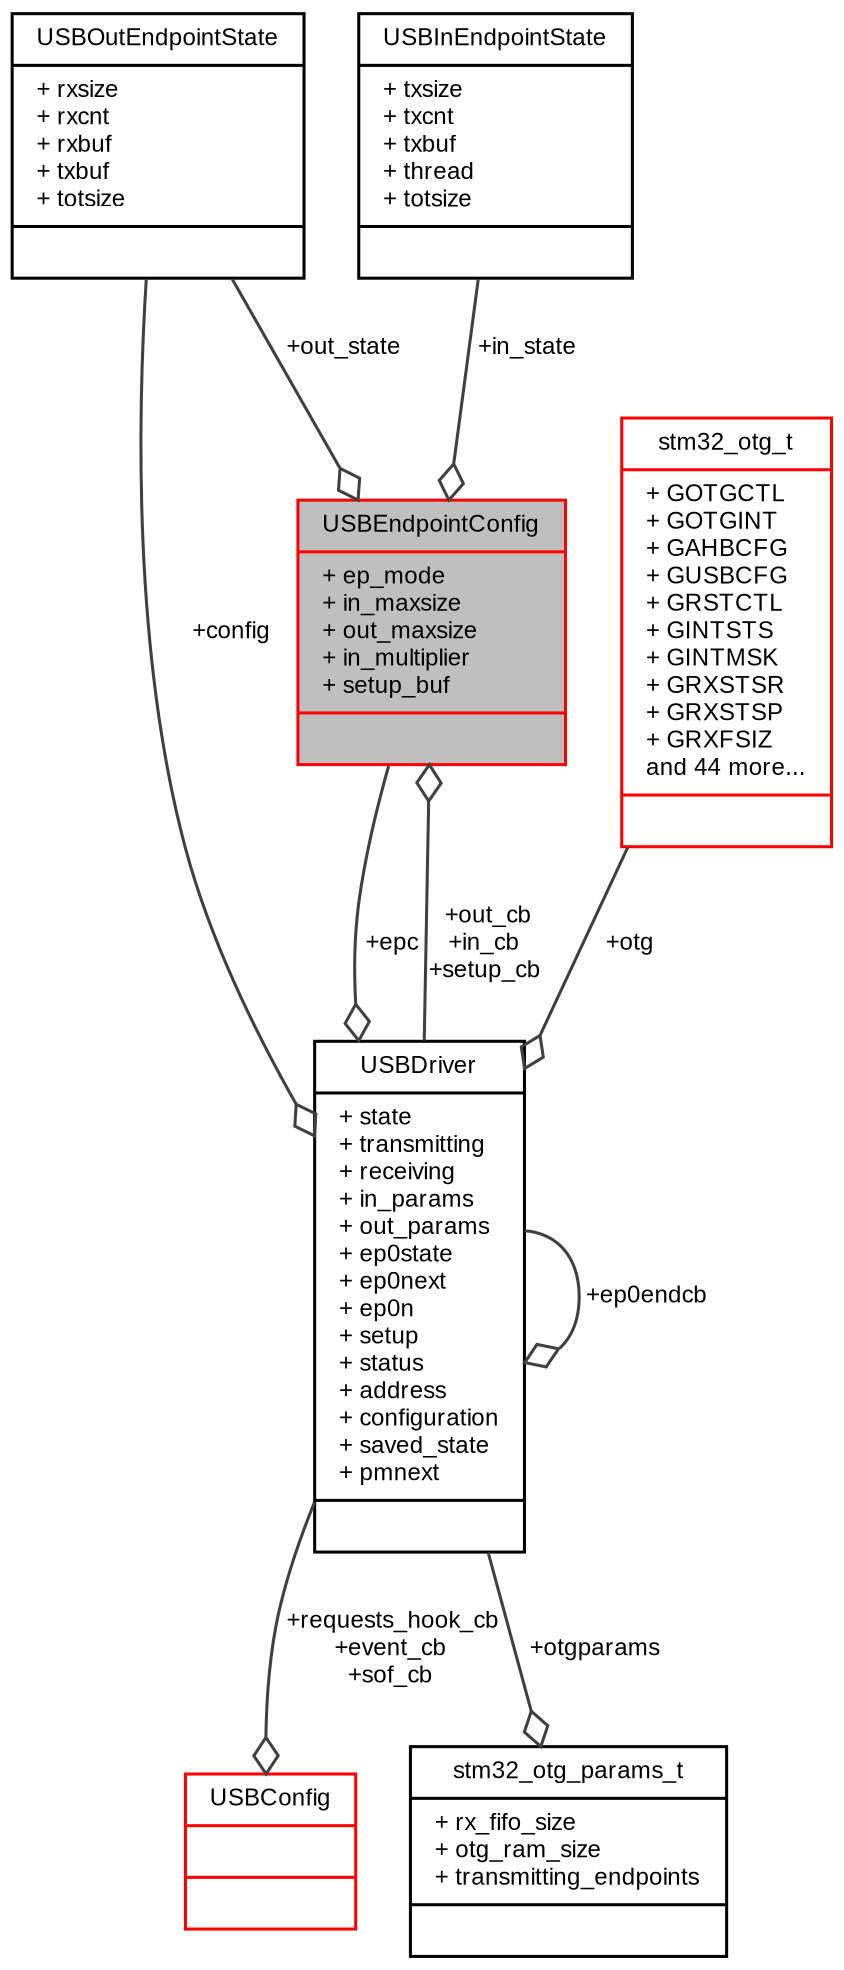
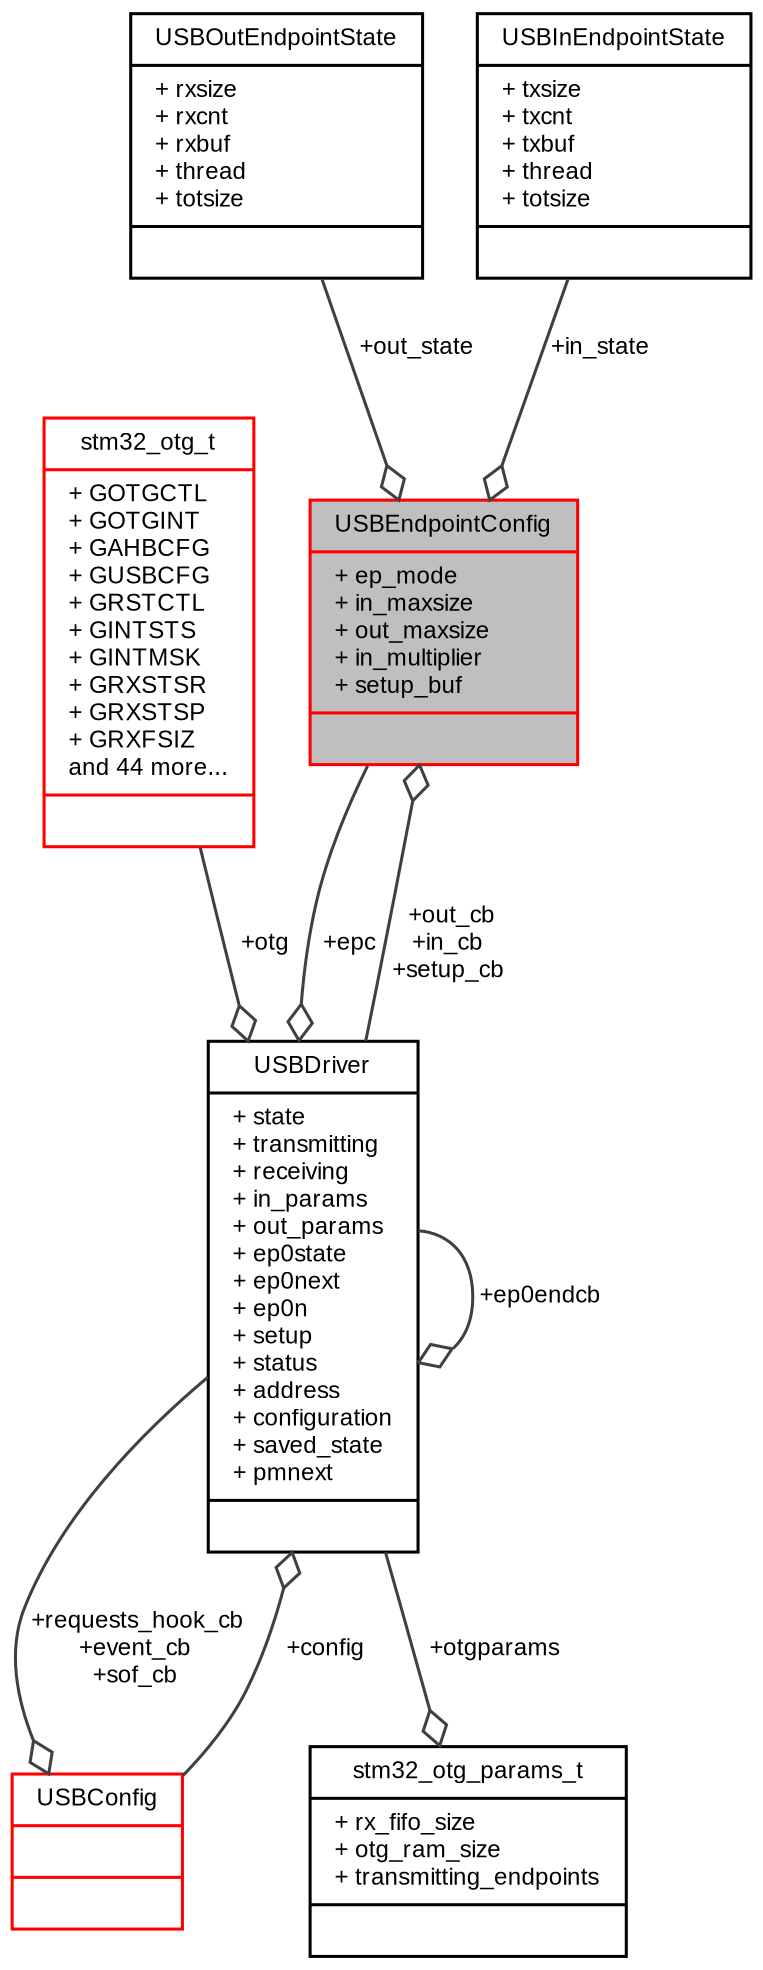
node "USBOutEndpointState": text "+ txbuf" -> "+ thread"
edge "USBOutEndpointState" -> "USBDriver": now "USBConfig" -> "USBDriver"
